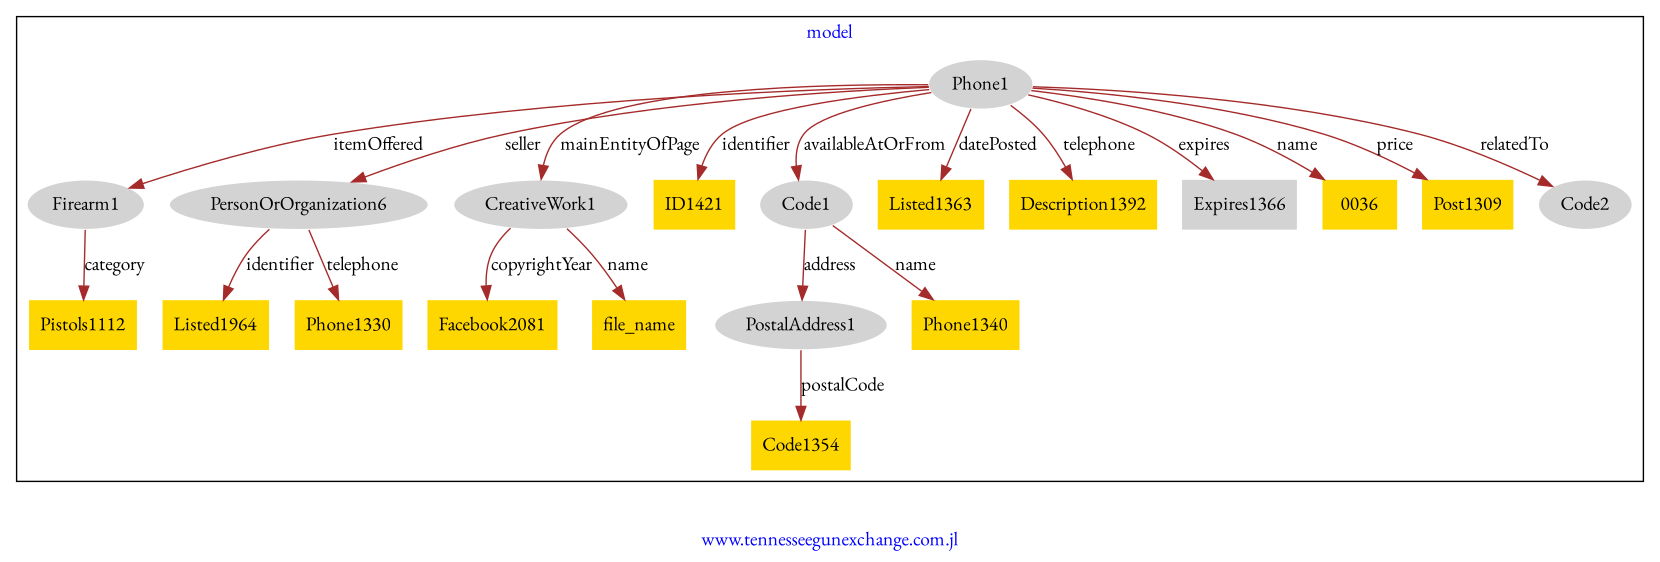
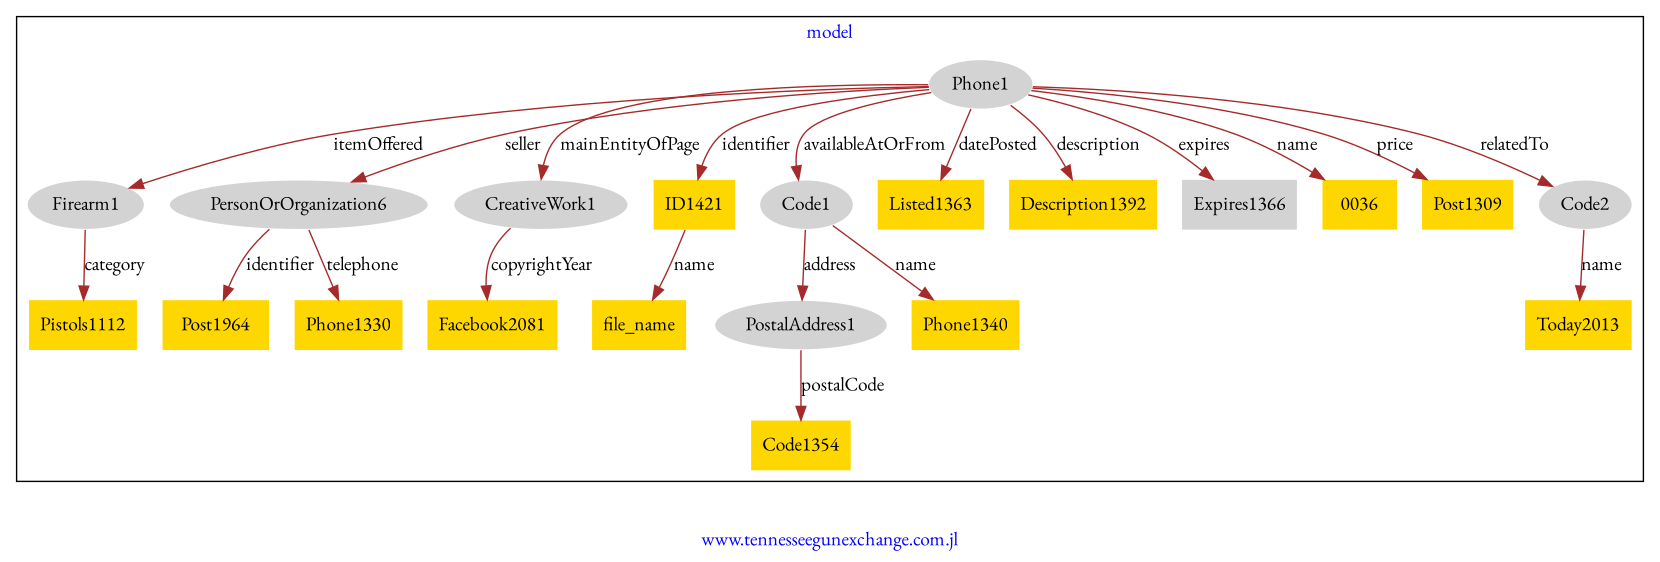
edge "Phone1" -> "Description1392": label "telephone" -> "description"
edge "CreativeWork1" -> "file_name": now "ID1421" -> "file_name"
node "Listed1964": label "Listed1964" -> "Post1964"
node "Today2013": added
